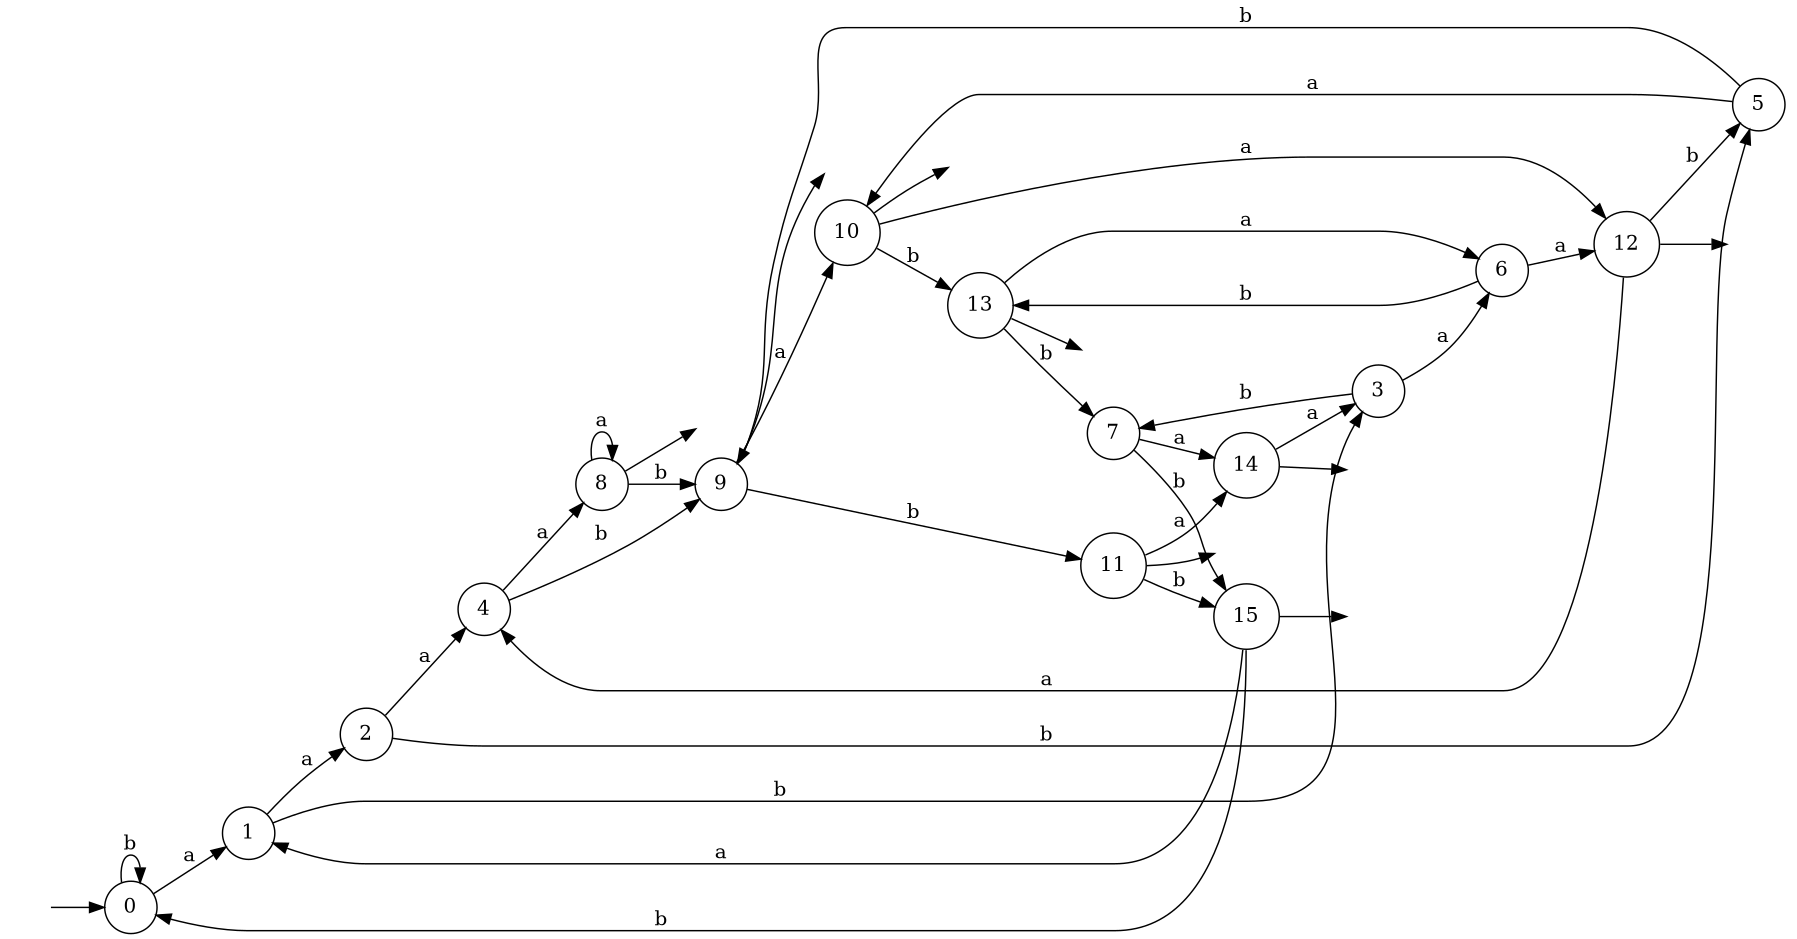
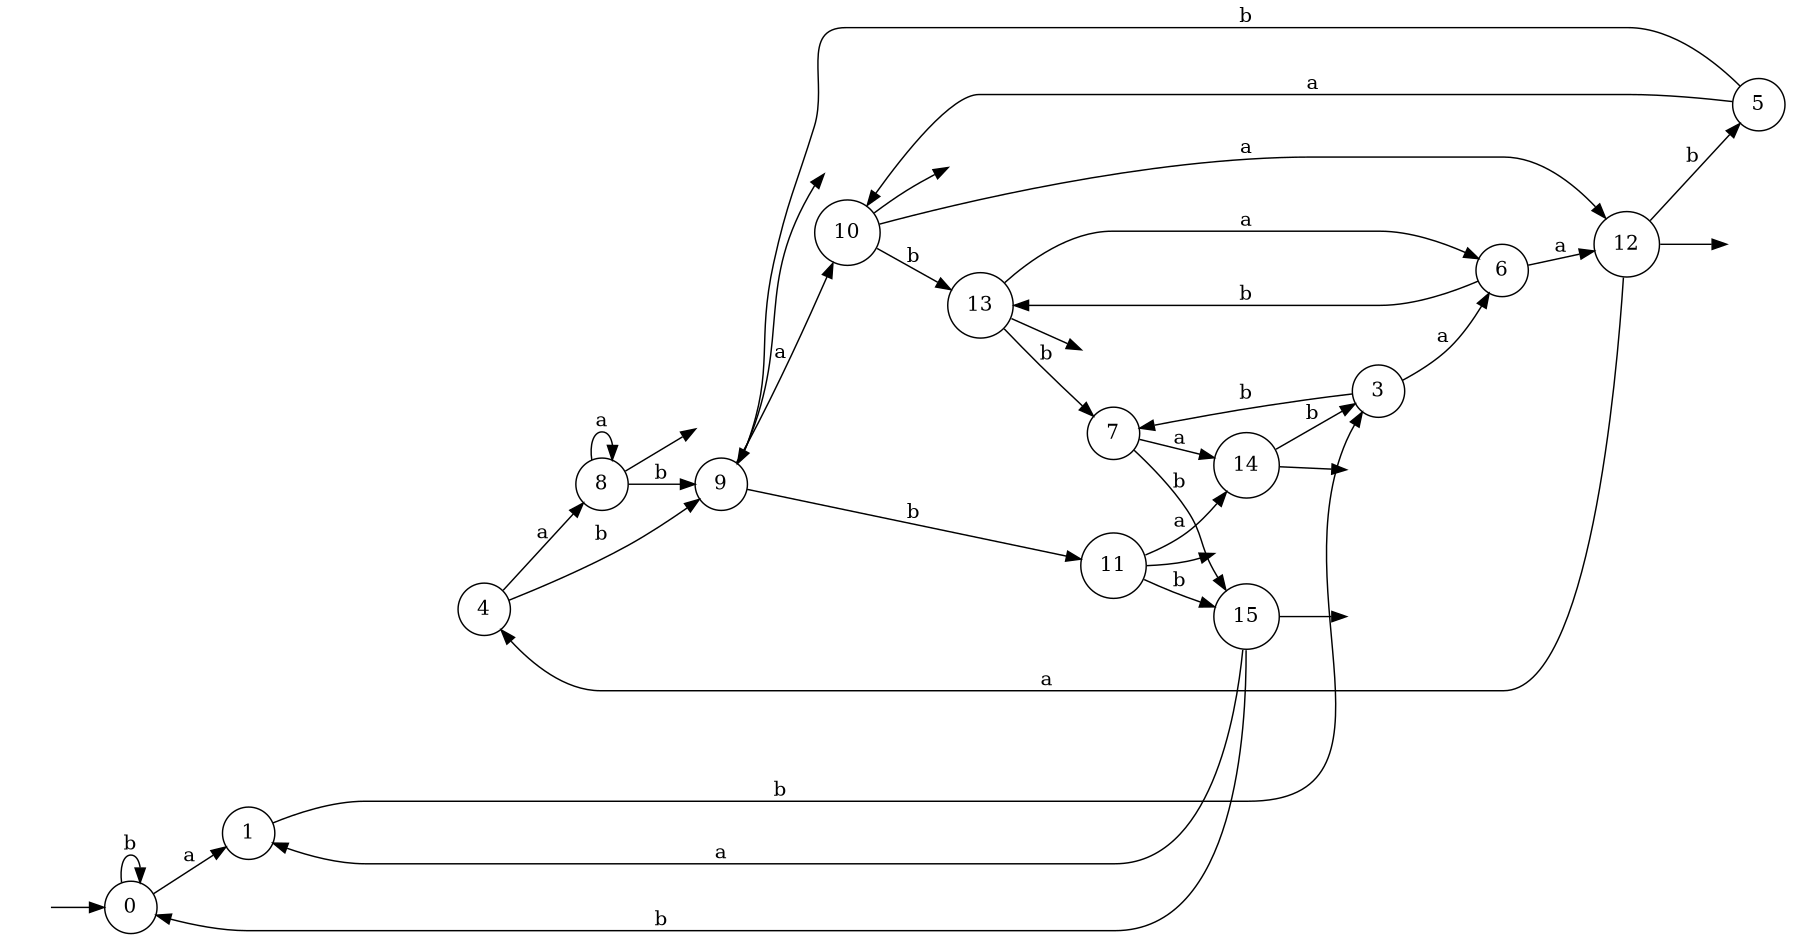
edge "14" -> "3": label "a" -> "b"
node "2": removed
